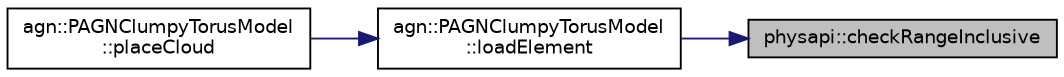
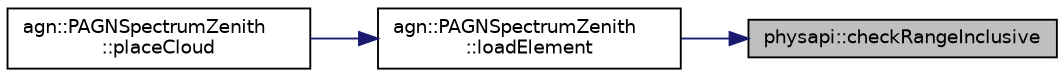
node "agn::PAGNClumpyTorusModel ::placeCloud": label "agn::PAGNClumpyTorusModel ::placeCloud" -> "agn::PAGNSpectrumZenith ::placeCloud"
node "agn::PAGNClumpyTorusModel ::loadElement": label "agn::PAGNClumpyTorusModel ::loadElement" -> "agn::PAGNSpectrumZenith ::loadElement"
